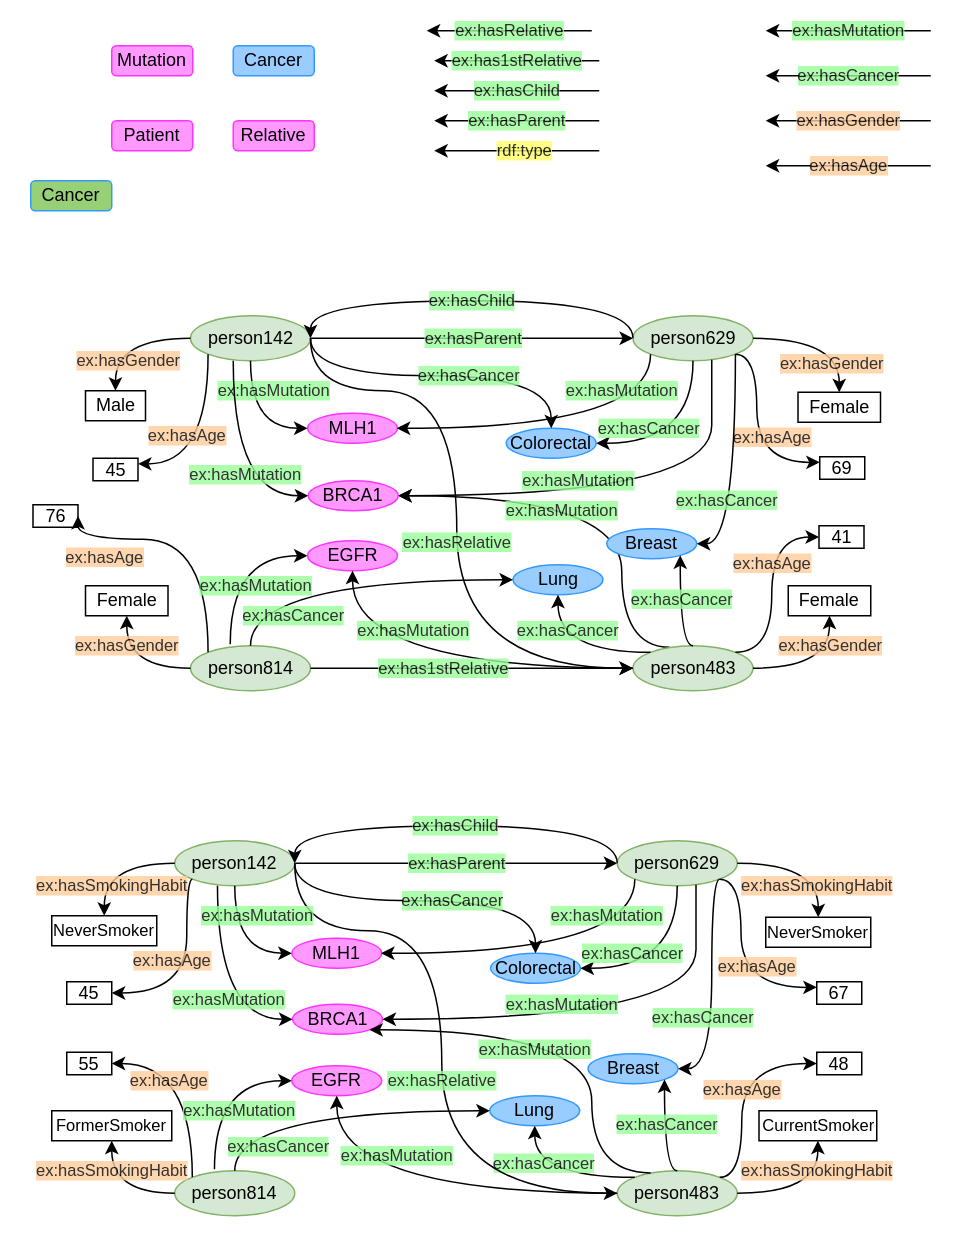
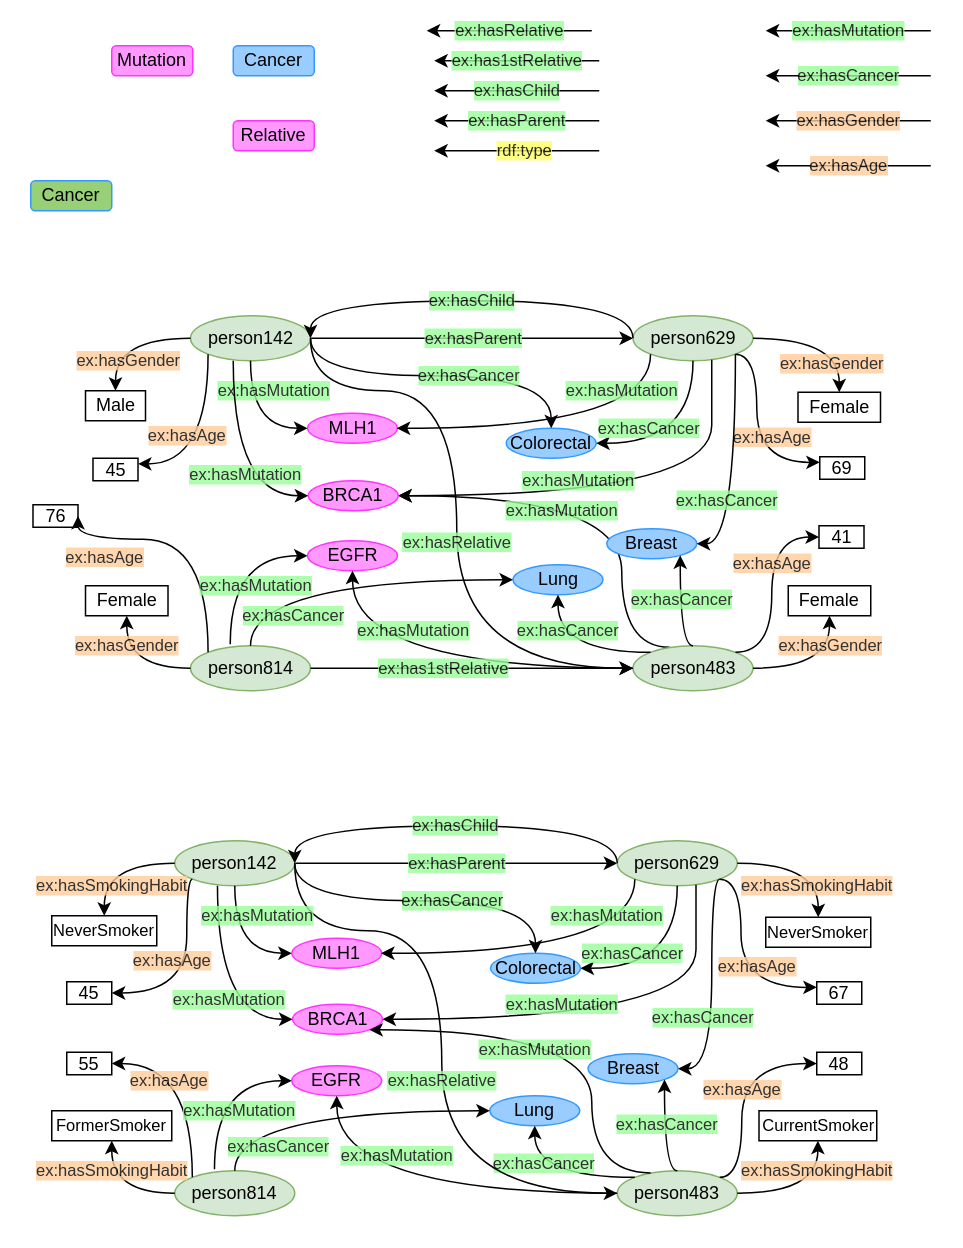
node "Patient": removed
